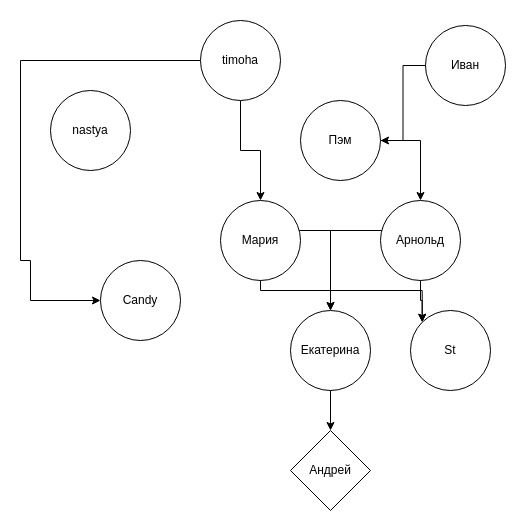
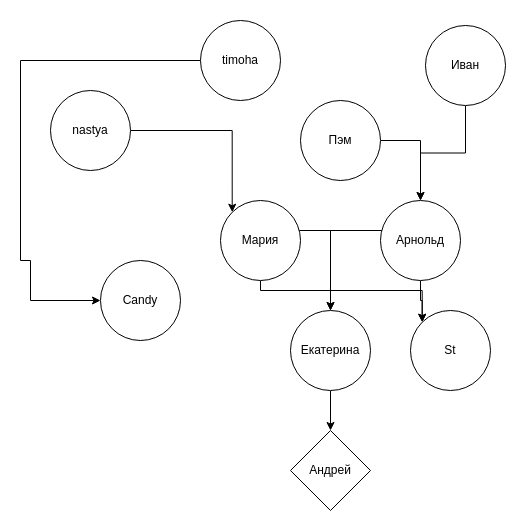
edge "Иван" -> "Пэм": now "Иван" -> "Арнольд"
edge "nastya" -> "Мария": added
edge "timoha" -> "Мария": removed
